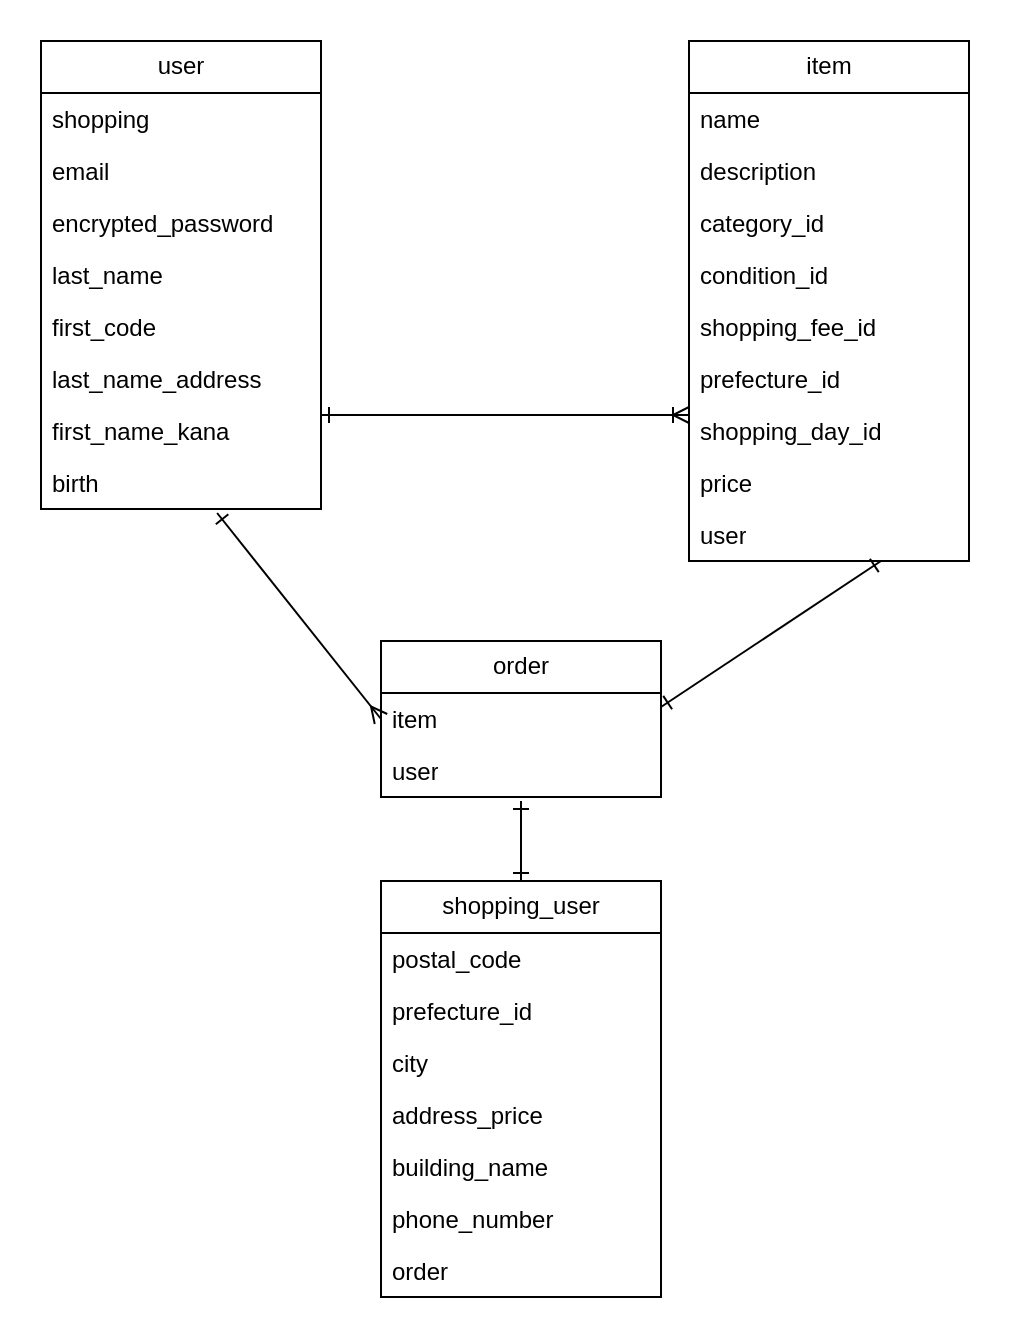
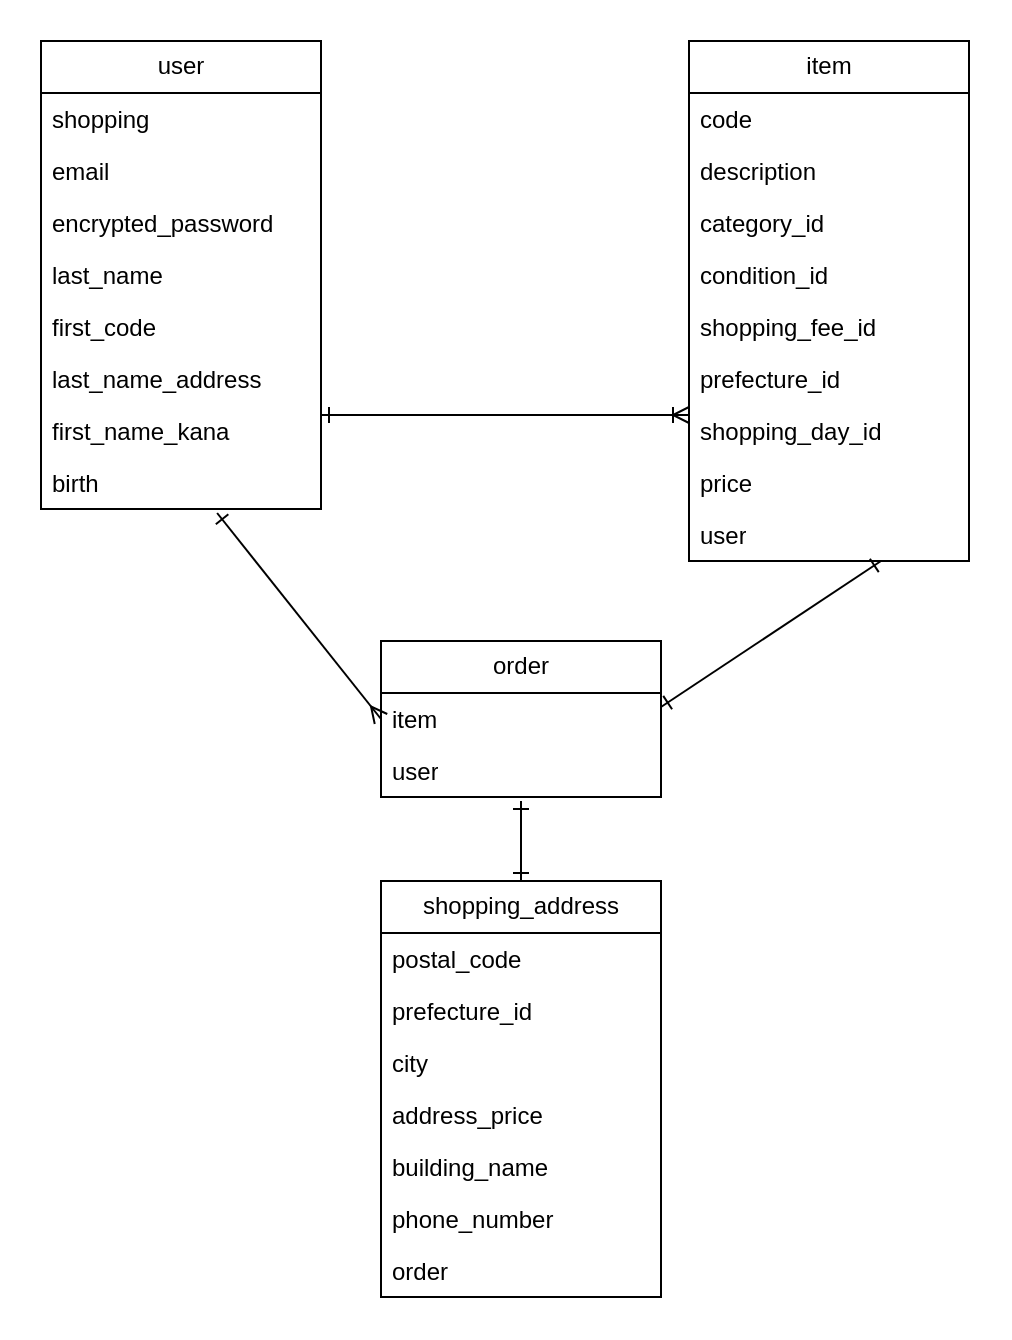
node "name": label "name" -> "code"
node "shopping_user": label "shopping_user" -> "shopping_address"
